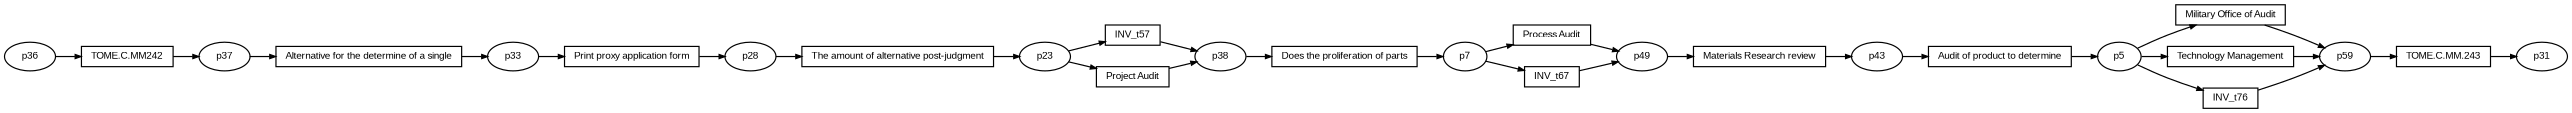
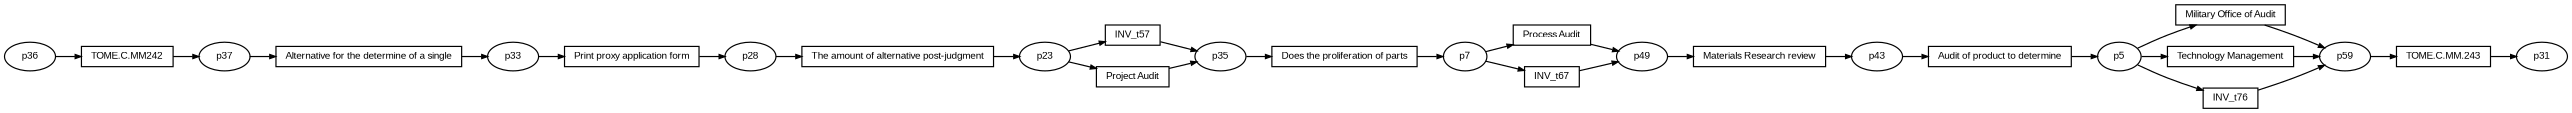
node "p38": label "p38" -> "p35"
